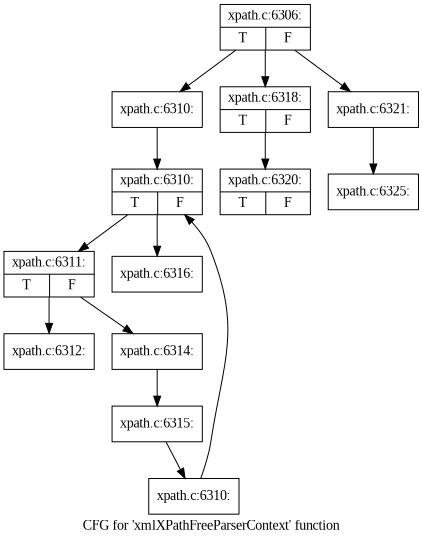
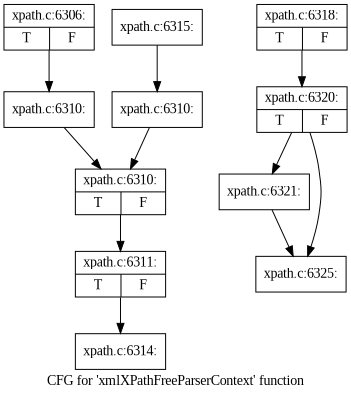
edge "xpath.c:6306:" -> "xpath.c:6318:": removed
edge "xpath.c:6306:" -> "xpath.c:6321:": now "xpath.c:6320:" -> "xpath.c:6321:"
edge "xpath.c:6320:" -> "xpath.c:6325:": added
node "xpath.c:6316:": removed
node "xpath.c:6312:": removed
edge "xpath.c:6314:" -> "xpath.c:6315:": removed
